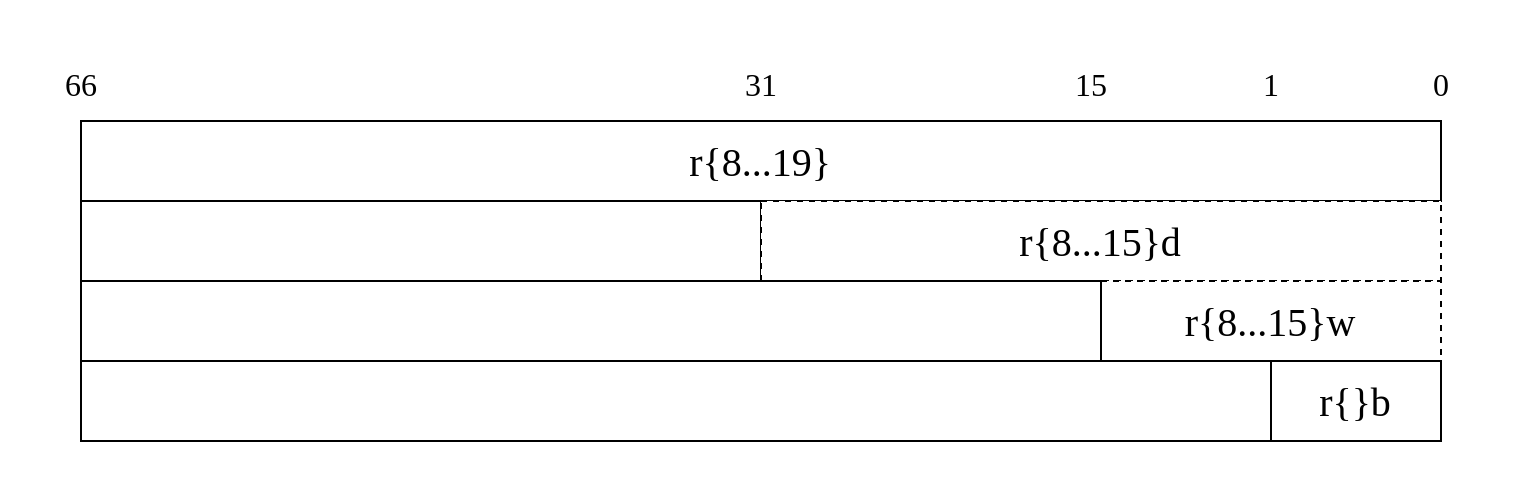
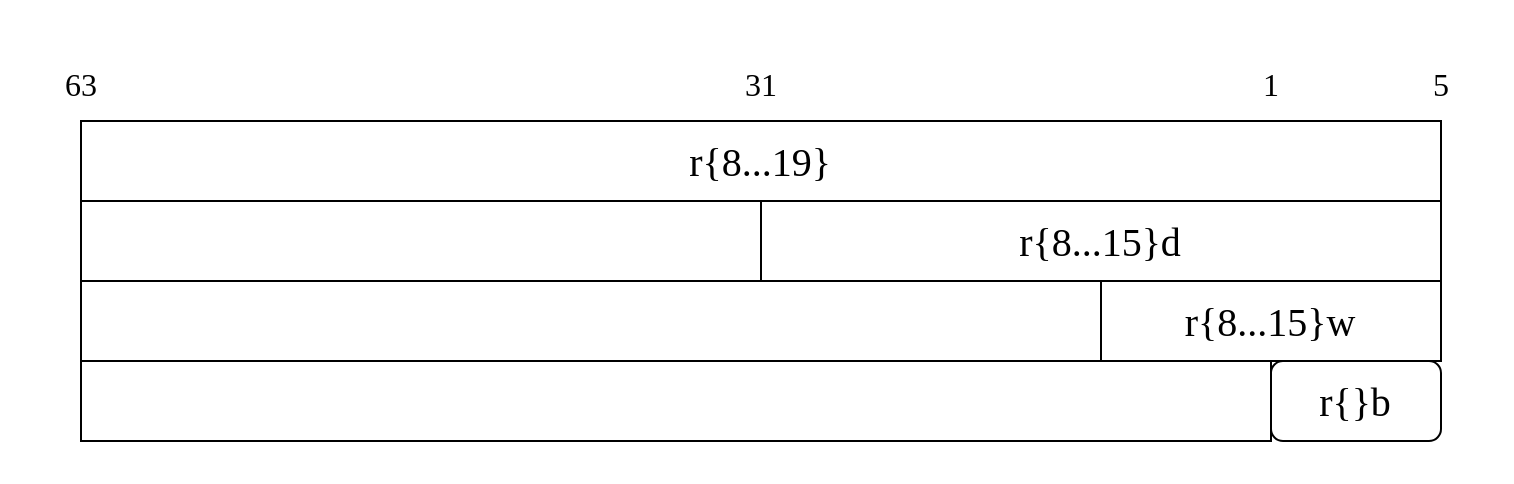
node "66": label "66" -> "63"
node "15": removed
node "0": label "0" -> "5"
node "r{8...15}d": style dashed -> solid
node "r{8...15}w": style dashed -> solid
node "r{}b": shape rectangle -> rounded rectangle
